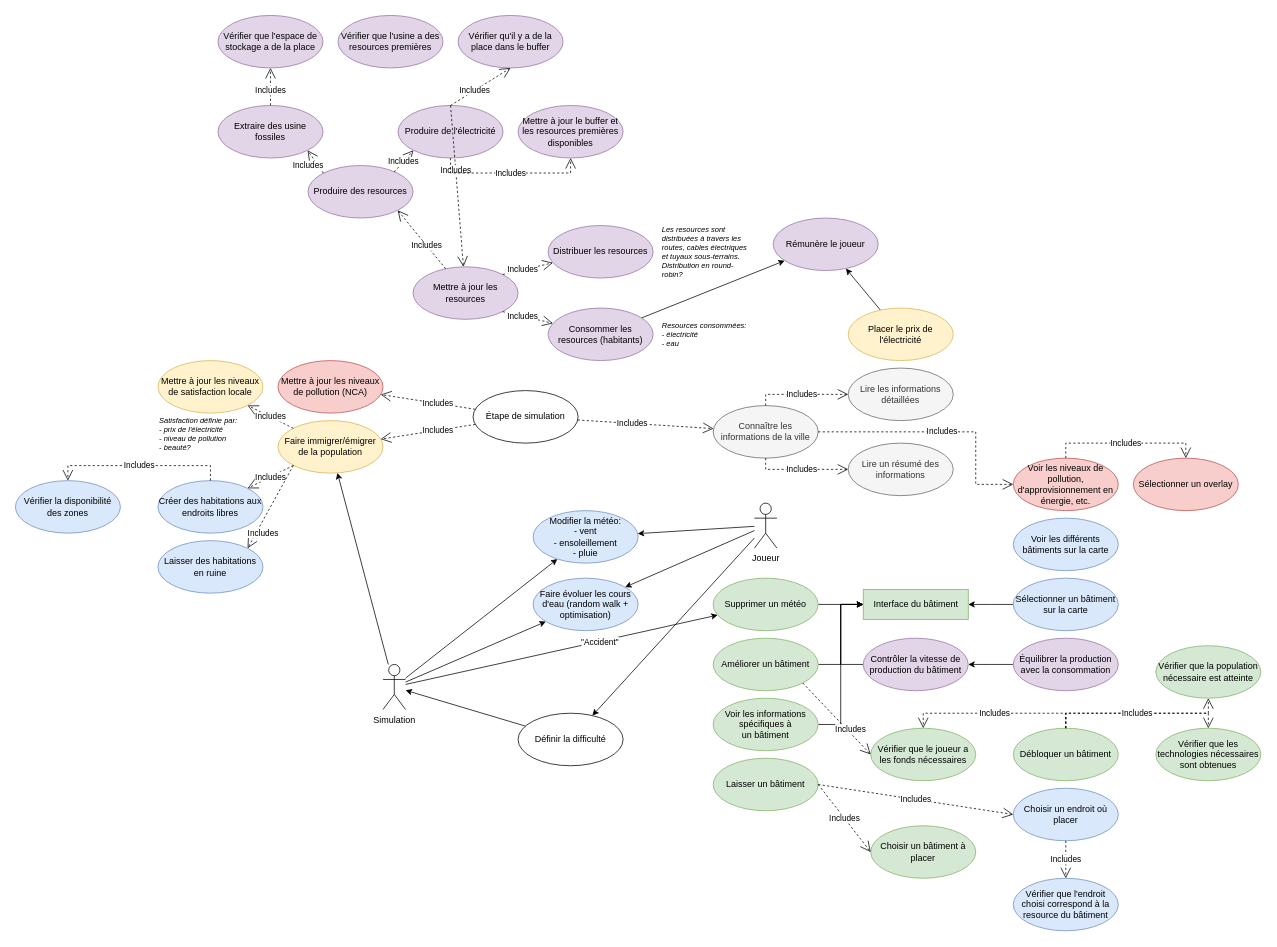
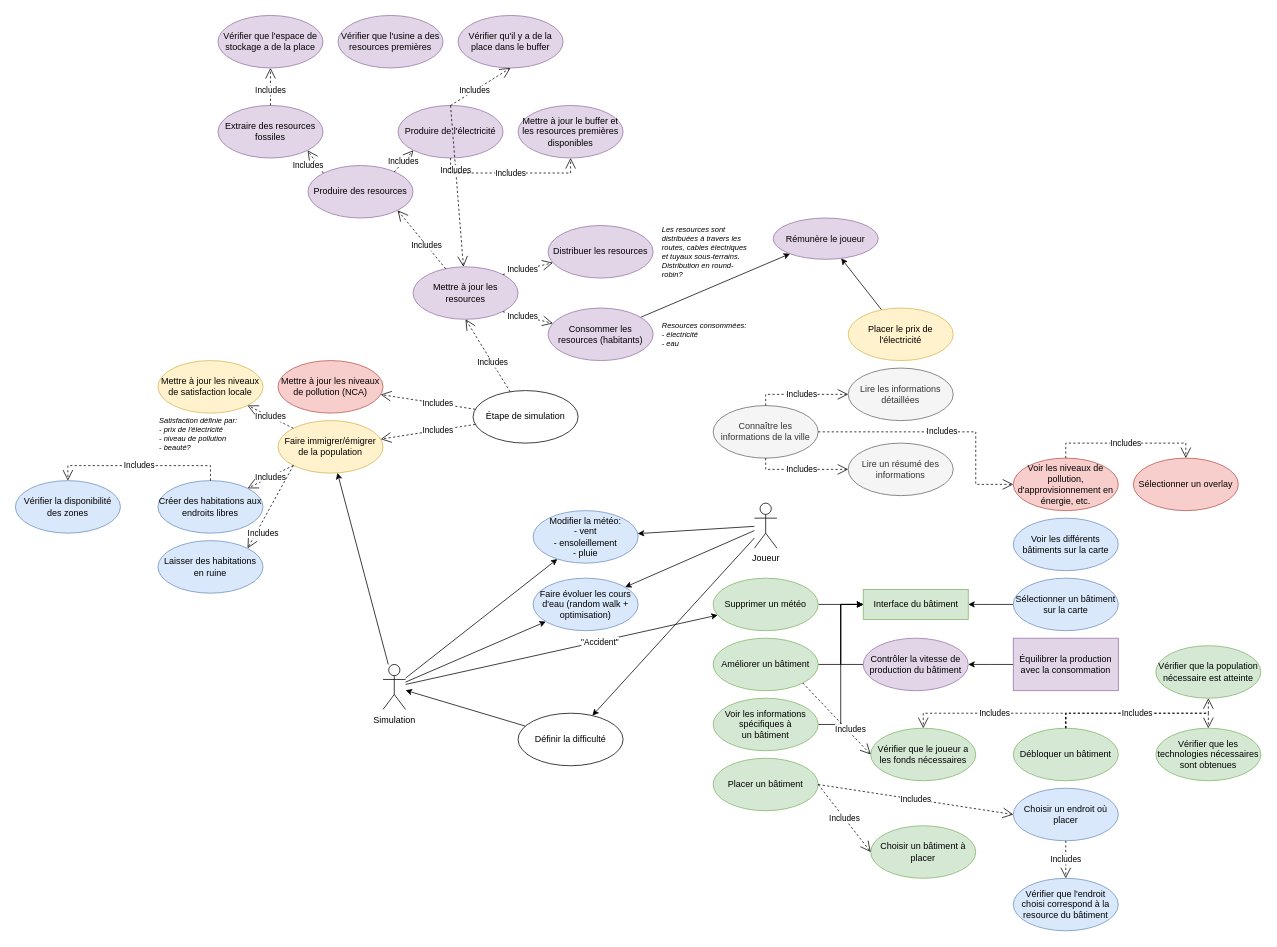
node "Extraire des usine fossiles": label "Extraire des usine fossiles" -> "Extraire des resources fossiles"
node "Rémunère le joueur": size 105x53 -> 105x41
edge "Étape de simulation" -> "Connaître les informations de la ville": now "Étape de simulation" -> "Mettre à jour les resources"
node "Équilibrer la production avec la consommation": shape ellipse -> rectangle
node "Laisser un bâtiment": label "Laisser un bâtiment" -> "Placer un bâtiment"
